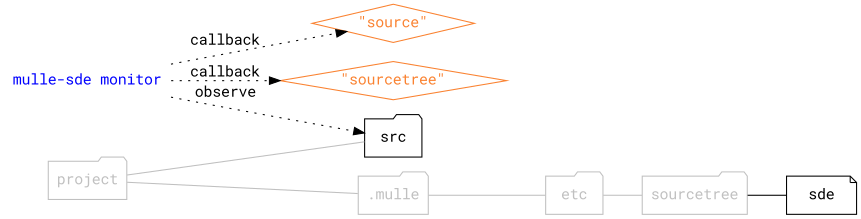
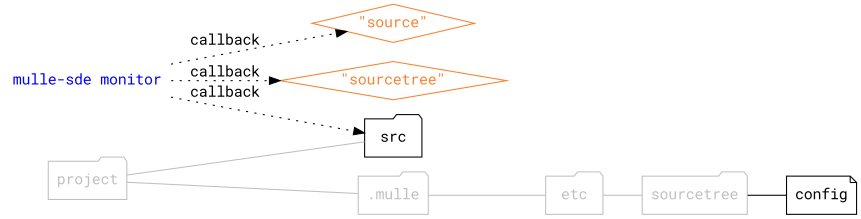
edge "mulle-sde monitor" -> "src": label "observe" -> "callback"
node "sde": label "sde" -> "config"
